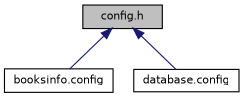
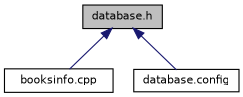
node "config.h": label "config.h" -> "database.h"
node "booksinfo.config": label "booksinfo.config" -> "booksinfo.cpp"
